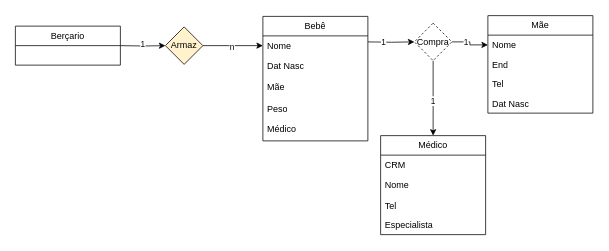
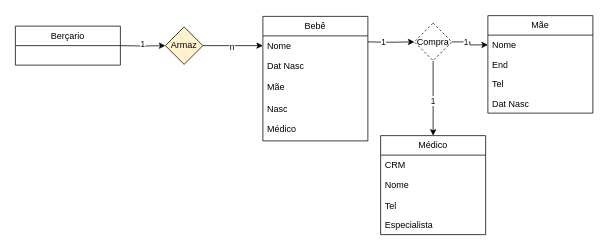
node "Peso": label "Peso" -> "Nasc"
